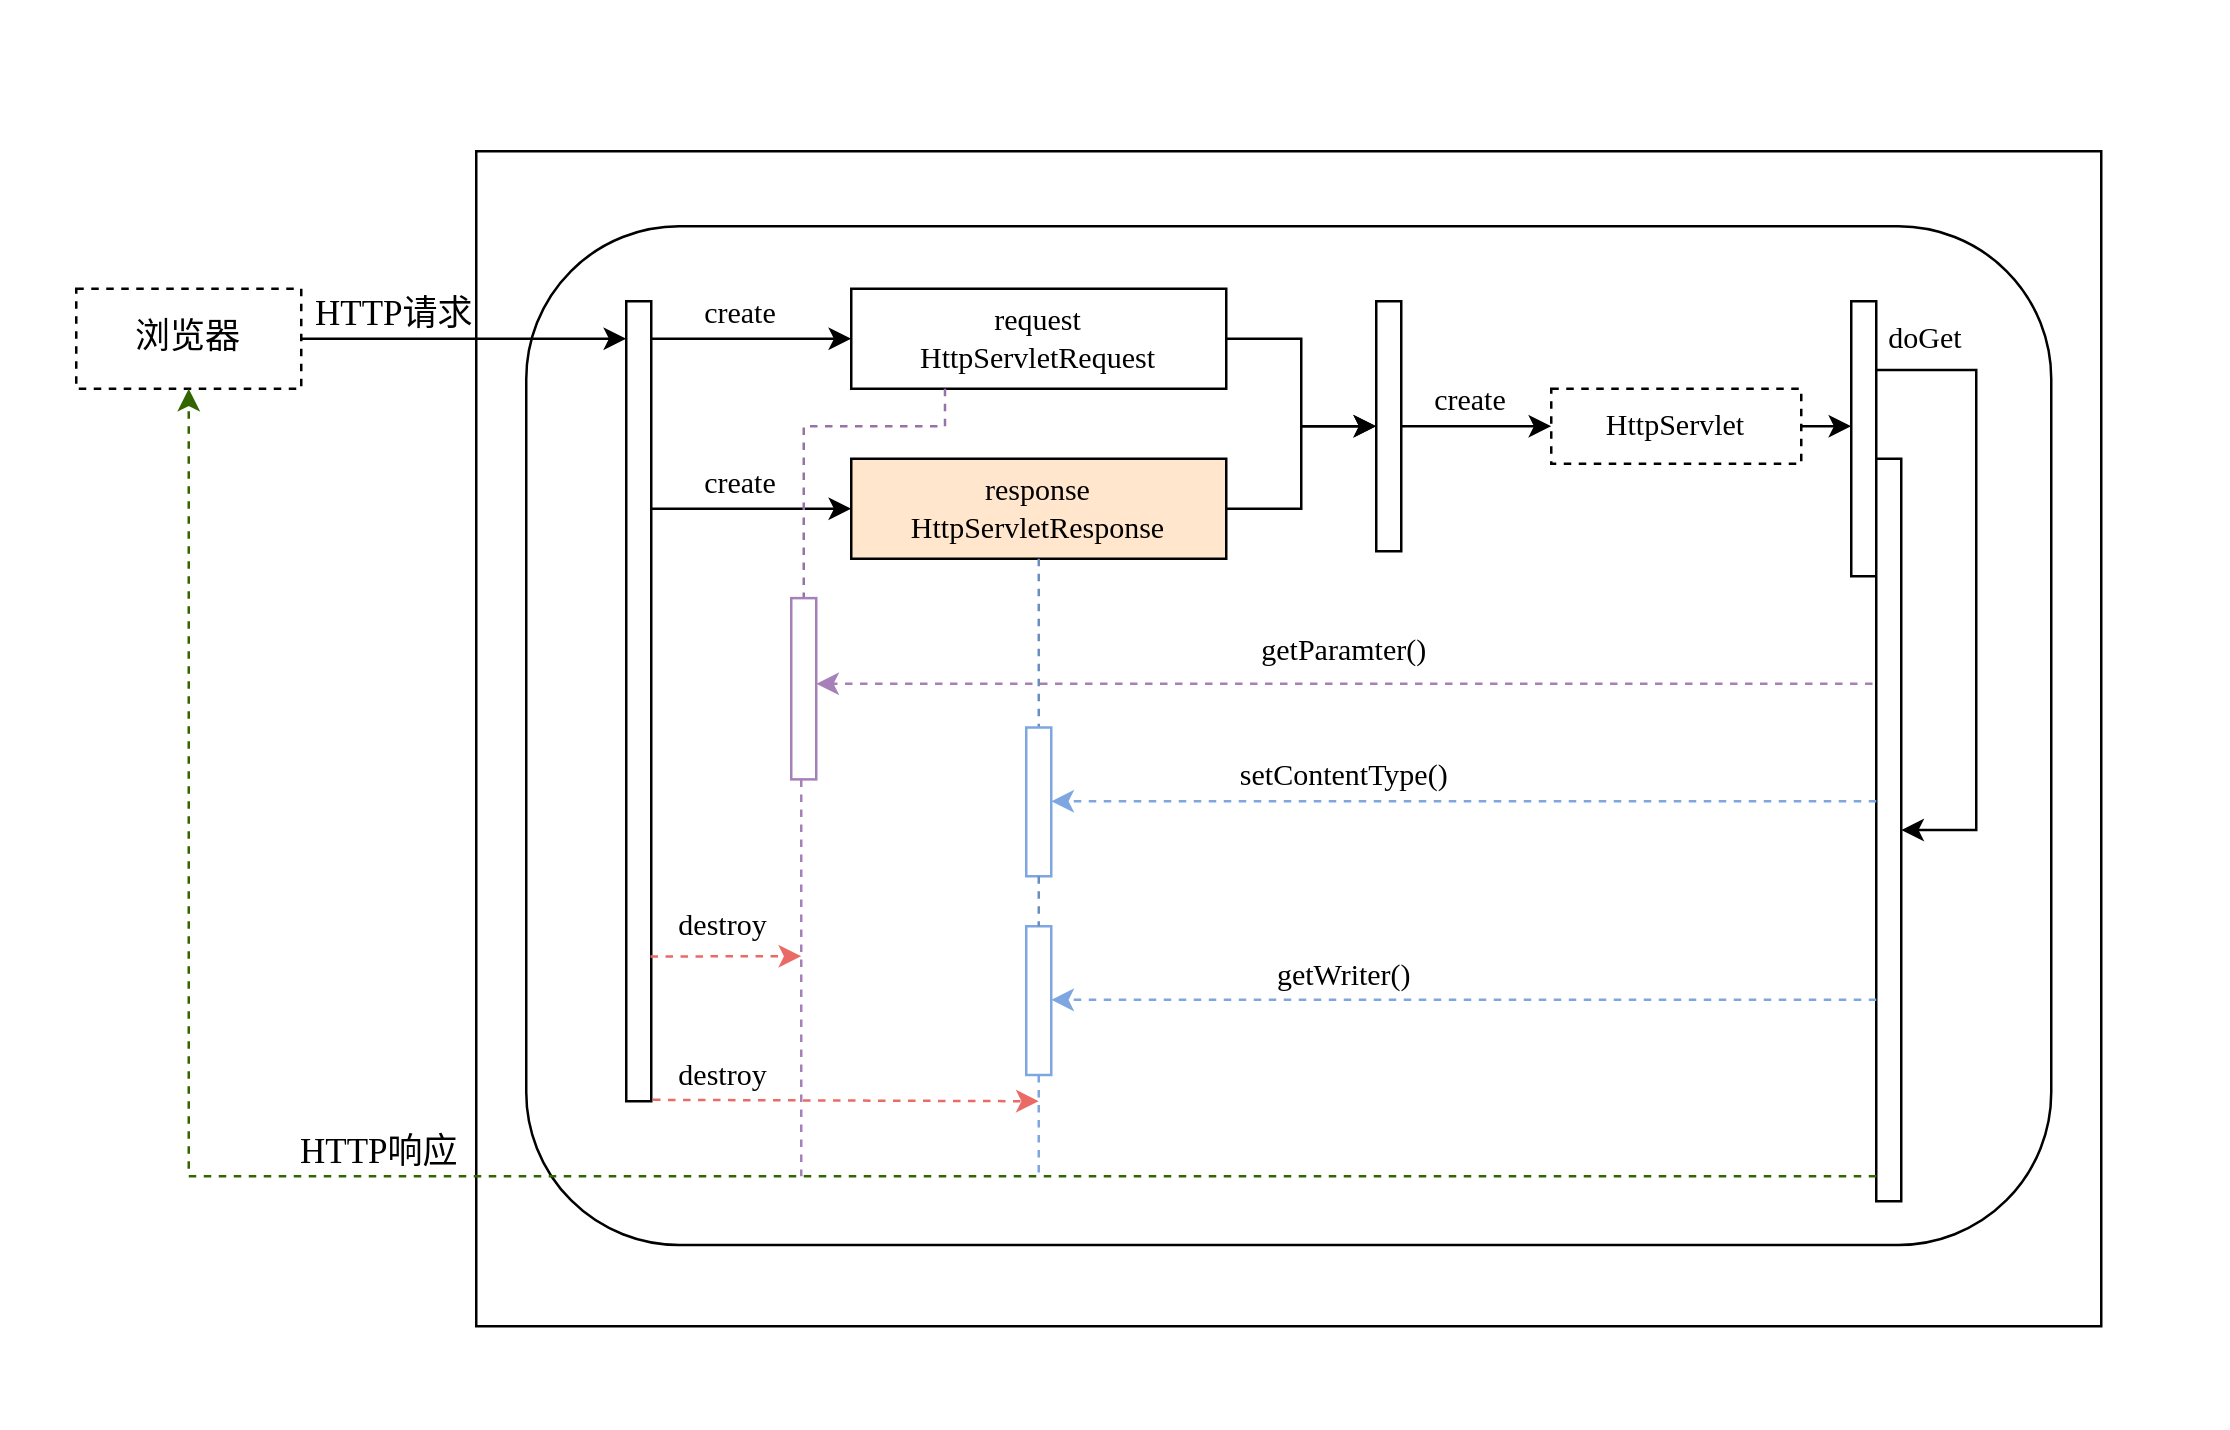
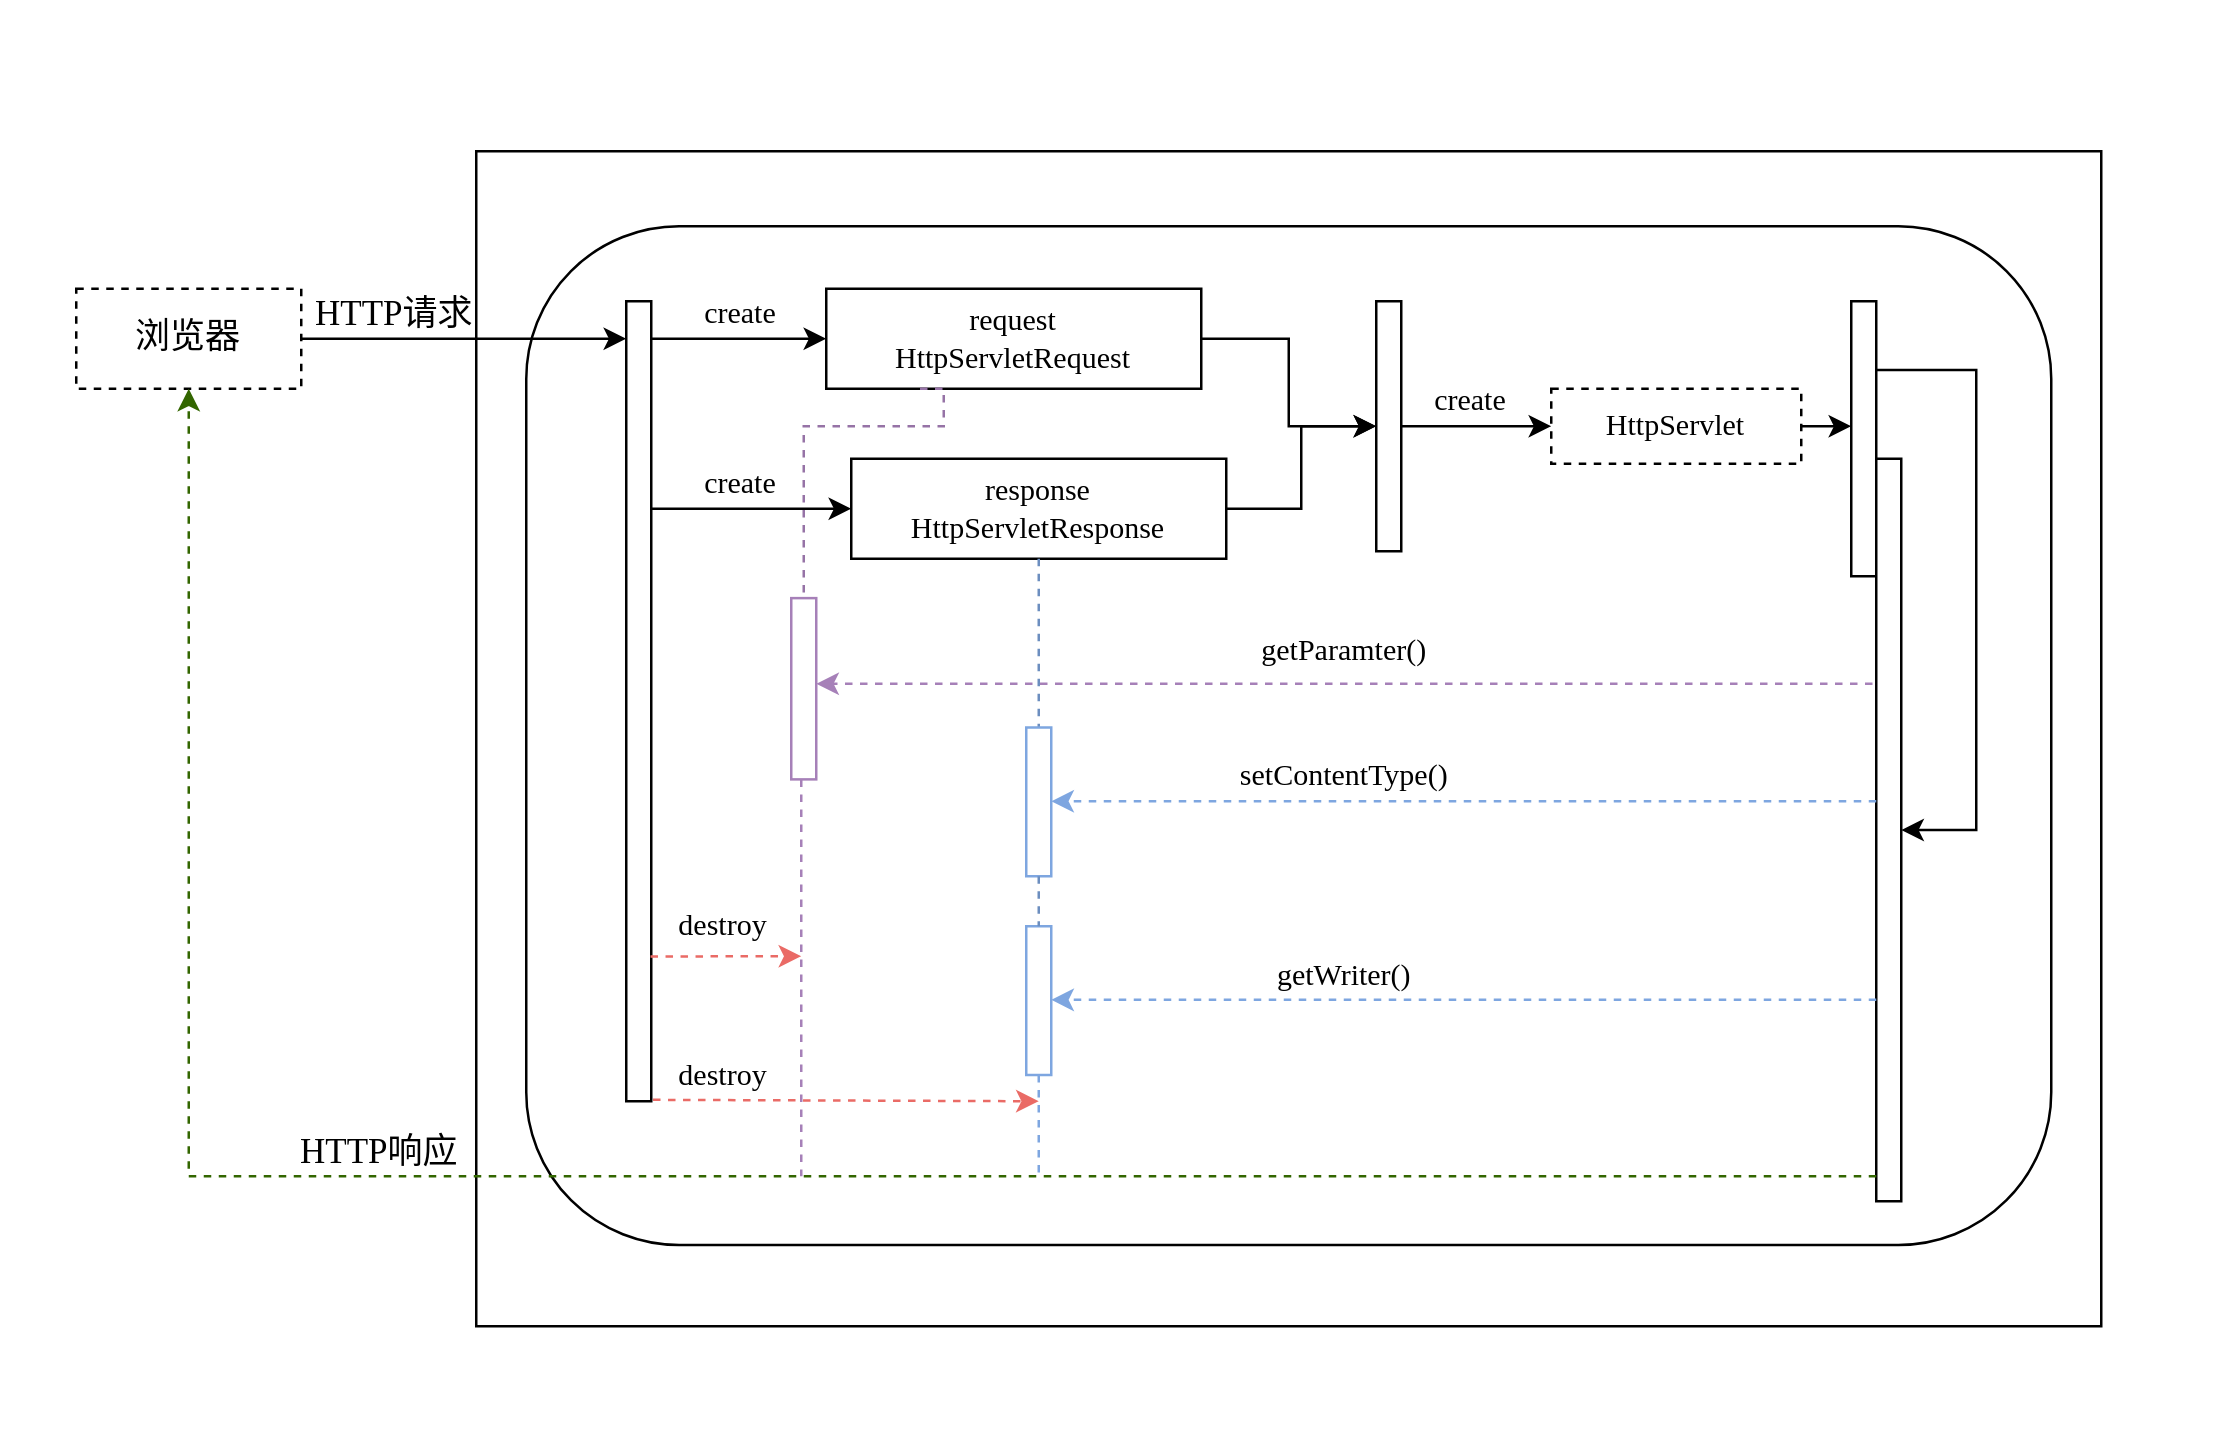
node "request HttpServletRequest": moved (1039, 339) -> (1014, 339)
node "doGet": removed
node "response HttpServletResponse": fillcolor #ffe6cc -> #ffffff
